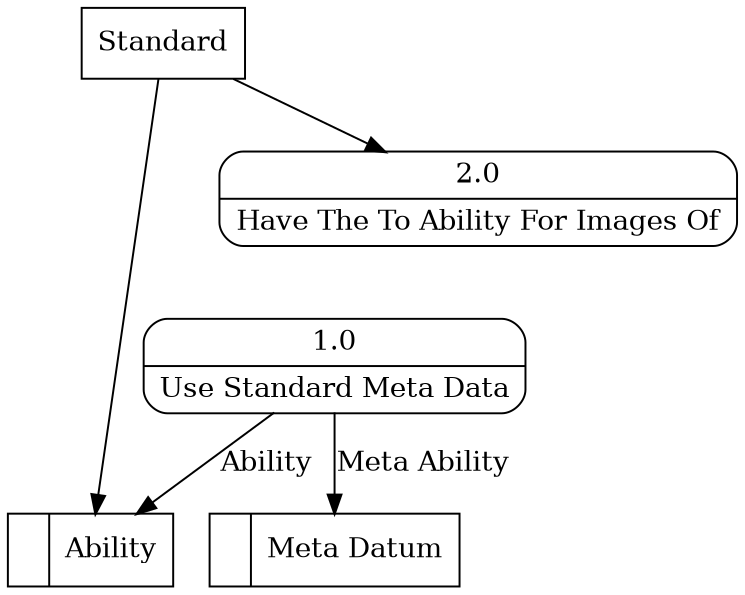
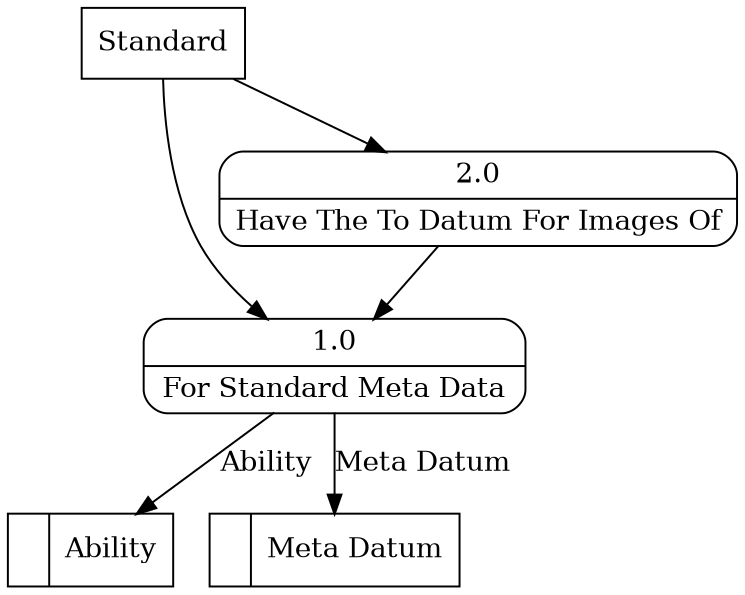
node "2.0": text "Have The To Ability For Images Of" -> "Have The To Datum For Images Of"
edge "2.0" -> "1.0": added
edge "Standard" -> "Ability": now "Standard" -> "1.0"
node "1.0": text "Use Standard Meta Data" -> "For Standard Meta Data"
edge "1.0" -> "Meta Datum": label "Meta Ability" -> "Meta Datum"
